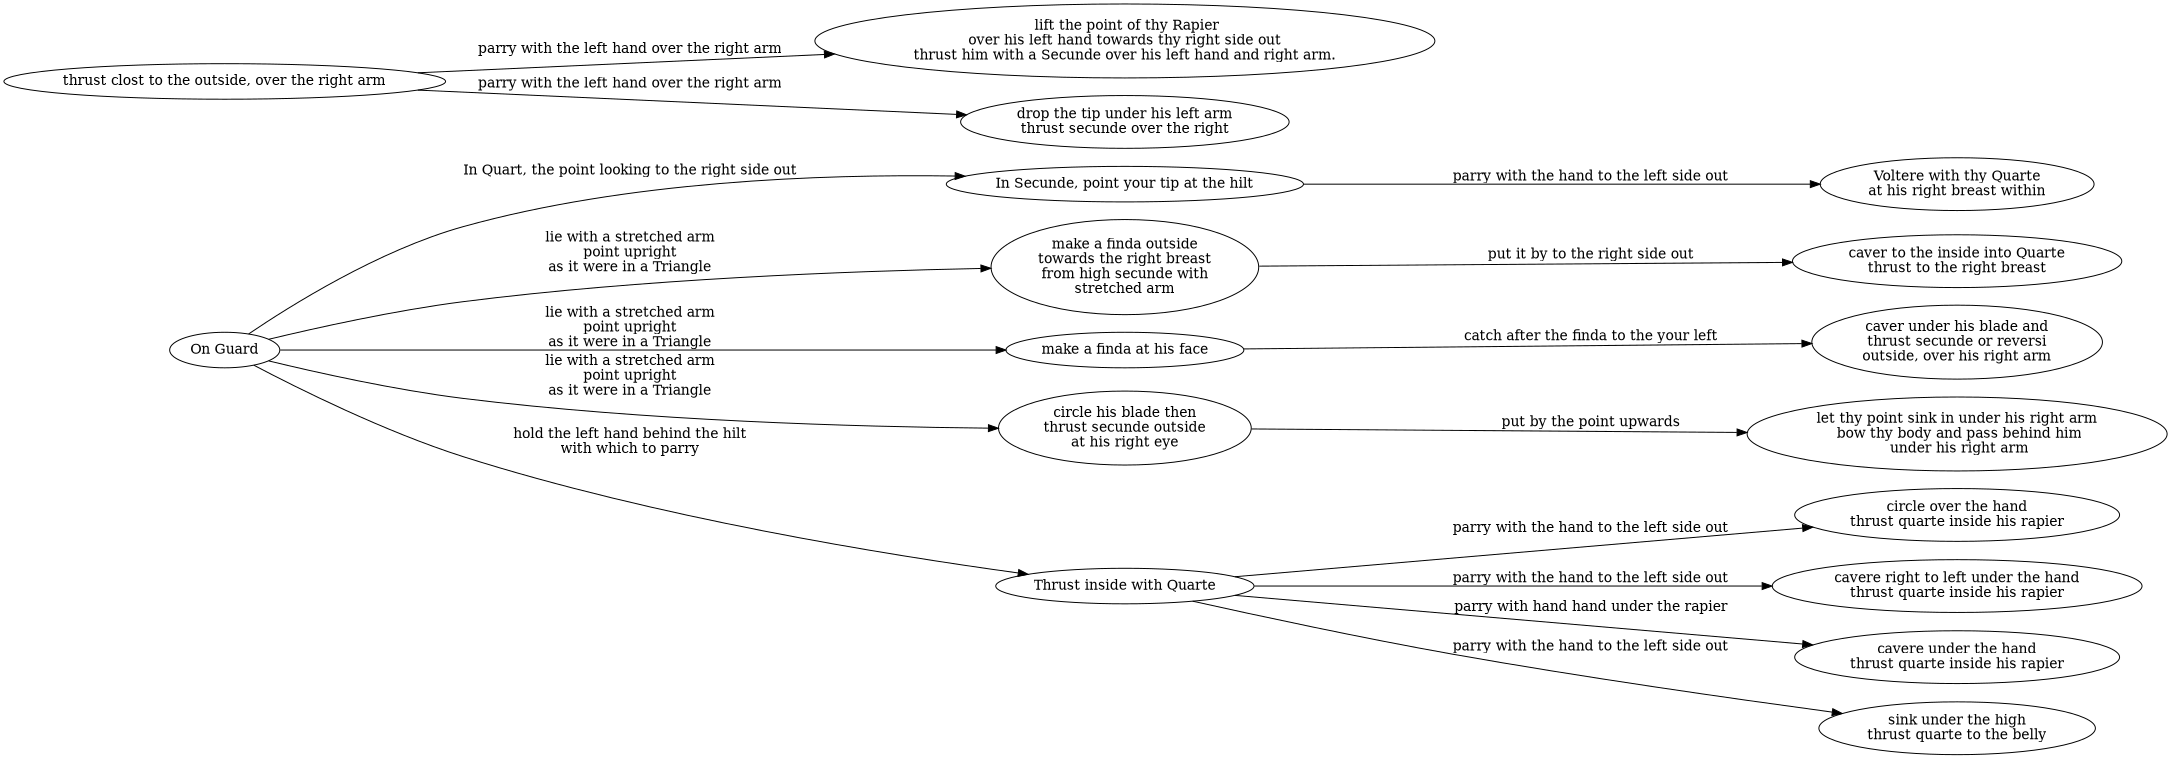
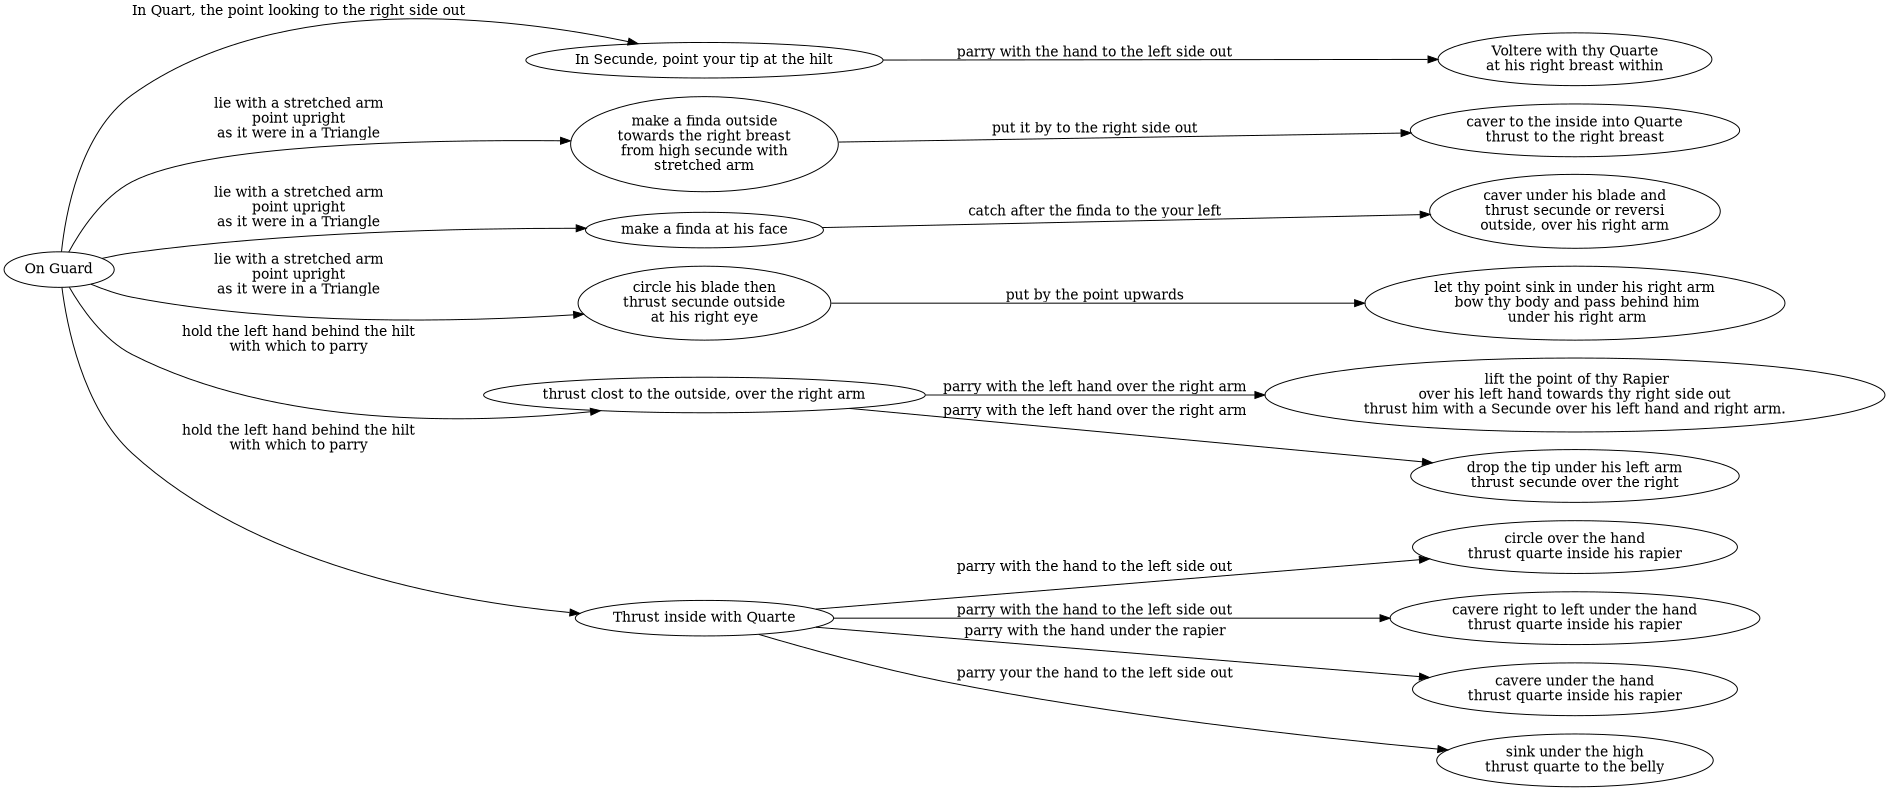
edge "On Guard" -> "thrust clost to the outside, over the right arm": added, label "hold the left hand behind the hilt with which to parry"
edge "Thrust inside with Quarte" -> "cavere under the hand thrust quarte inside his rapier": label "parry with hand hand under the rapier" -> "parry with the hand under the rapier"
edge "Thrust inside with Quarte" -> "sink under the high thrust quarte to the belly": label "parry with the hand to the left side out" -> "parry your the hand to the left side out"
